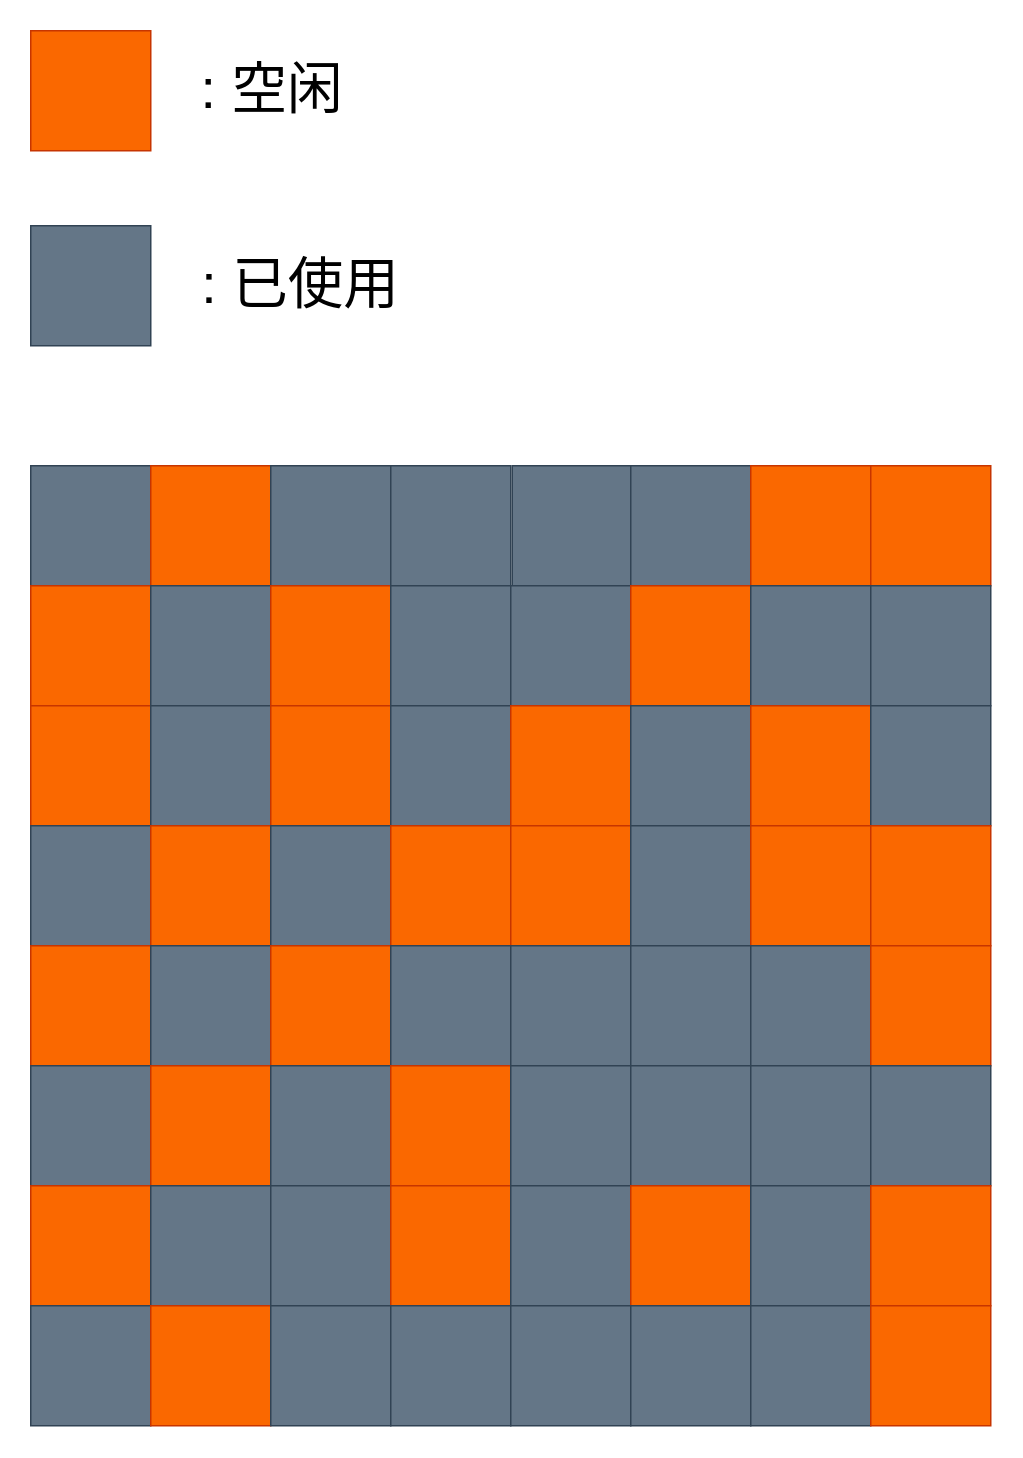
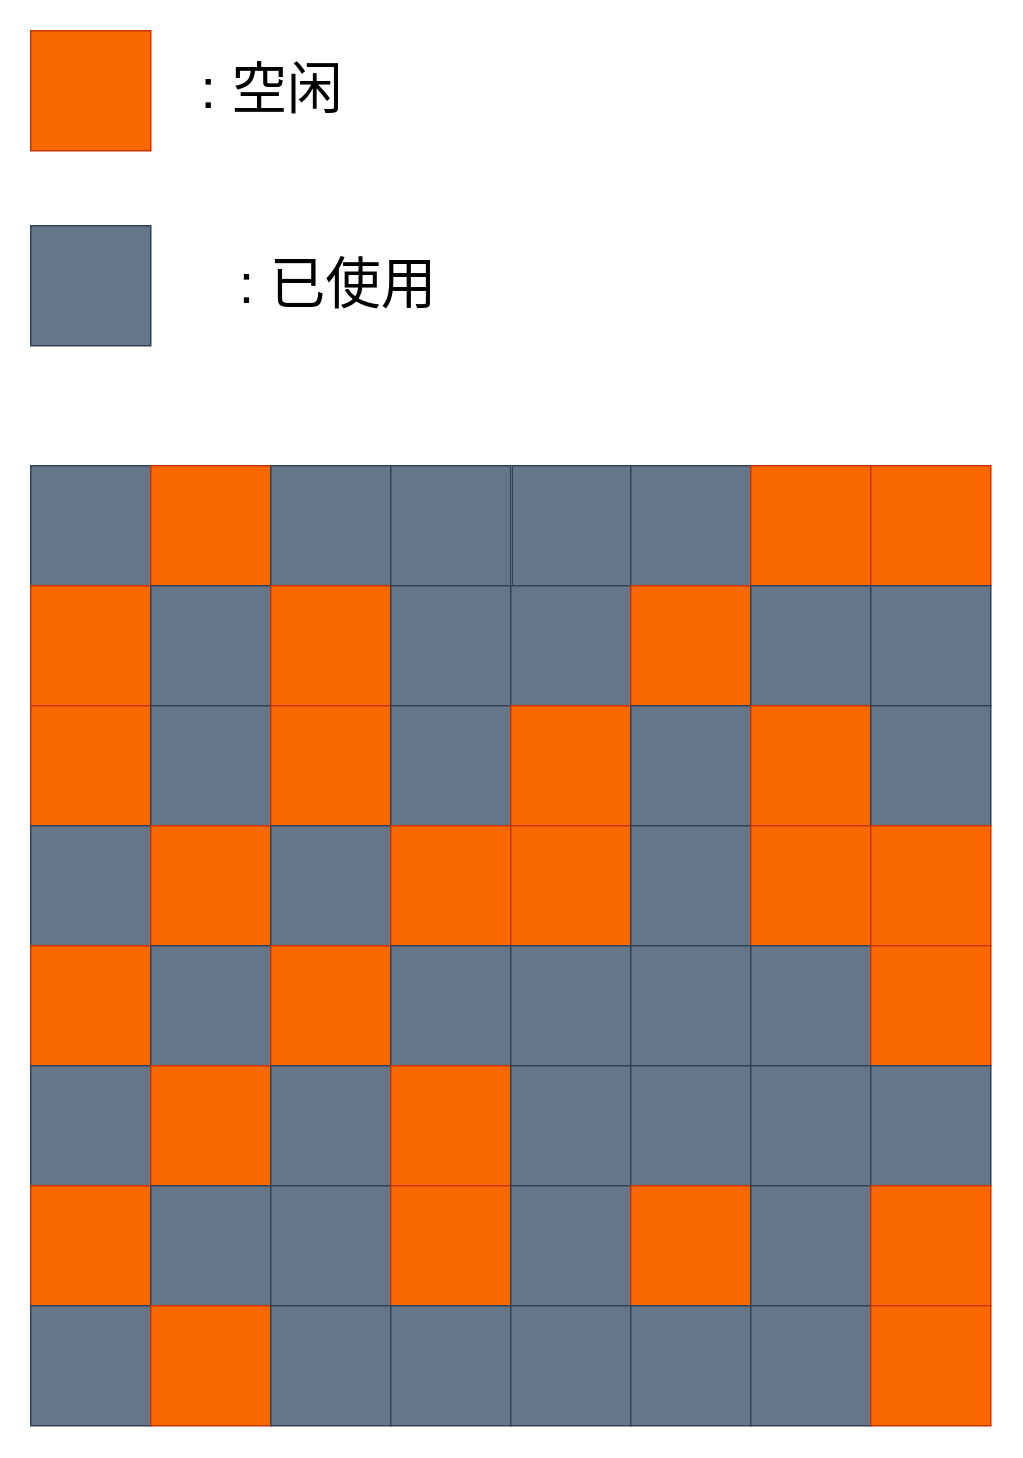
node ": 已使用": moved (301, 286) -> (338, 286)
